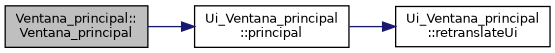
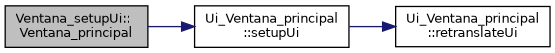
node "Ventana_principal:: Ventana_principal": label "Ventana_principal:: Ventana_principal" -> "Ventana_setupUi:: Ventana_principal"
node "Ui_Ventana_principal ::principal": label "Ui_Ventana_principal ::principal" -> "Ui_Ventana_principal ::setupUi"
